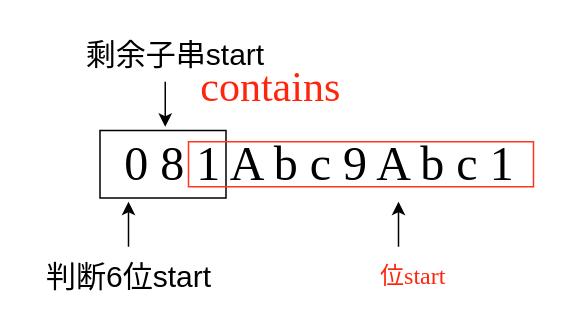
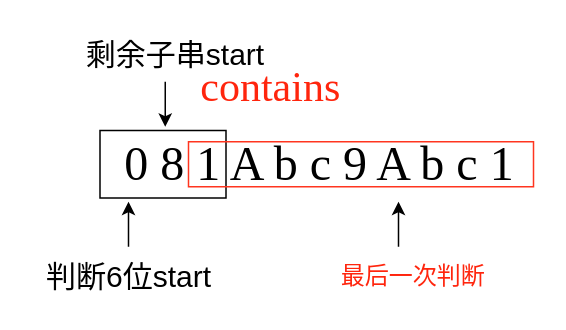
node "位start": label "位start" -> "最后一次判断"
